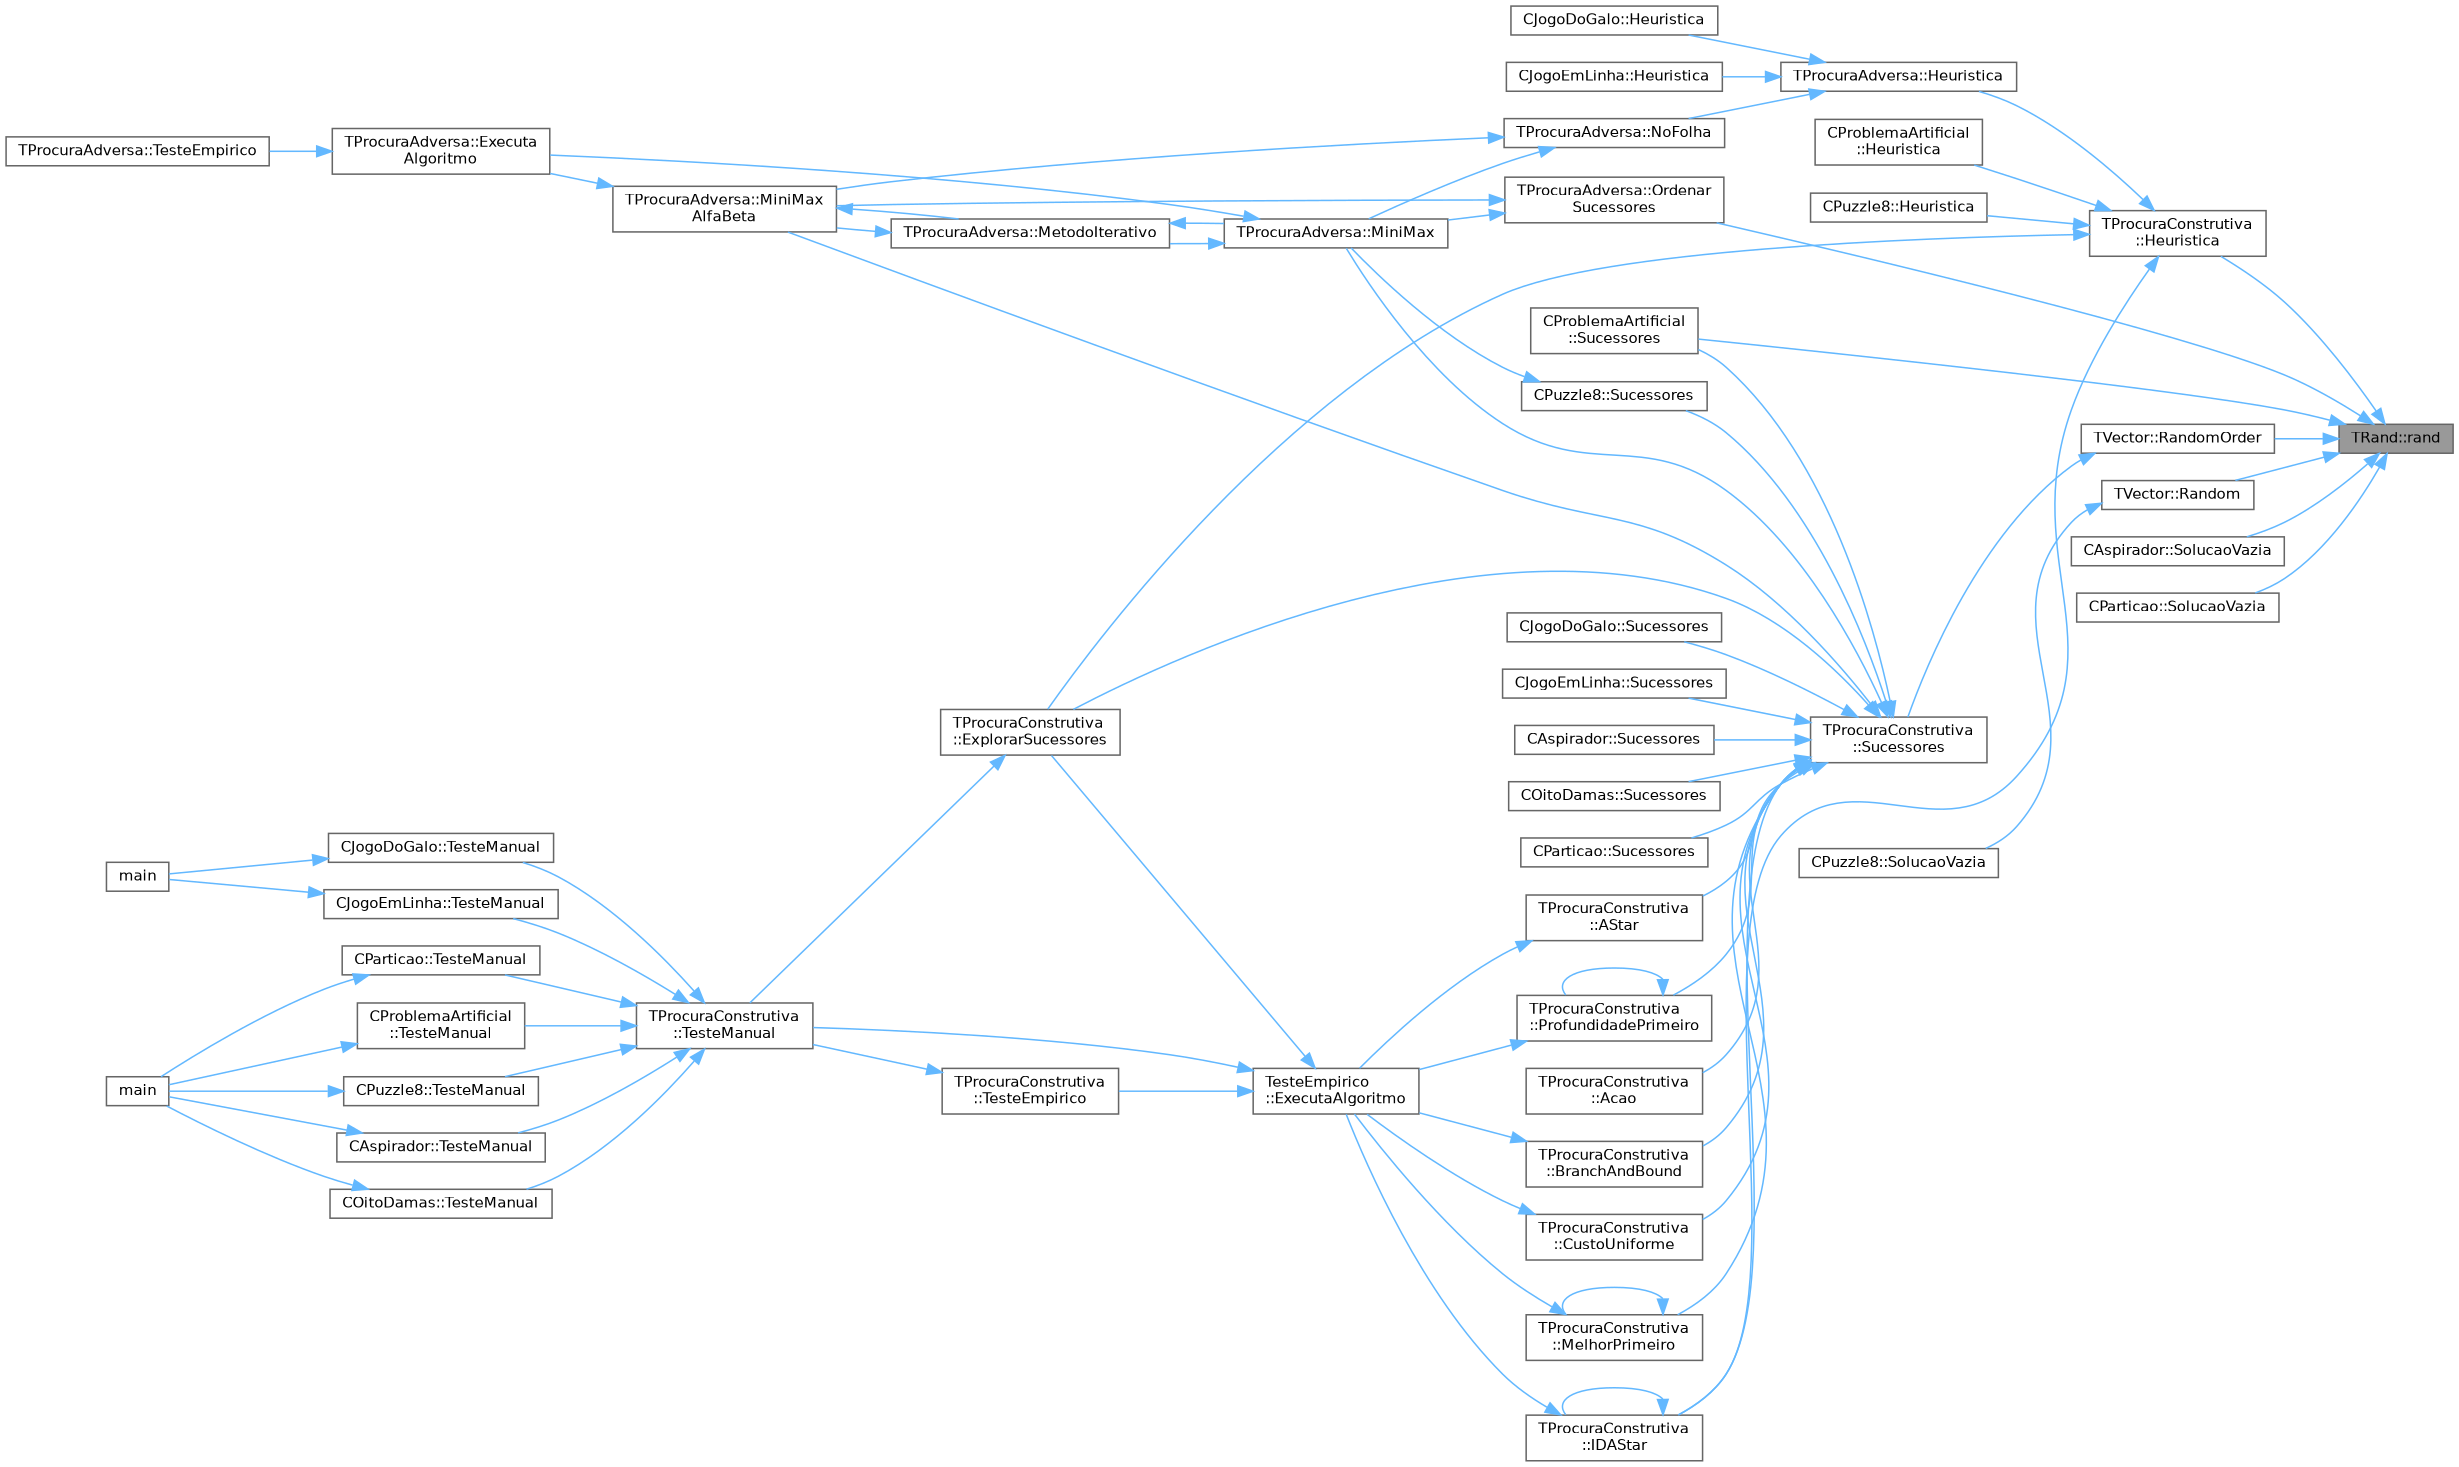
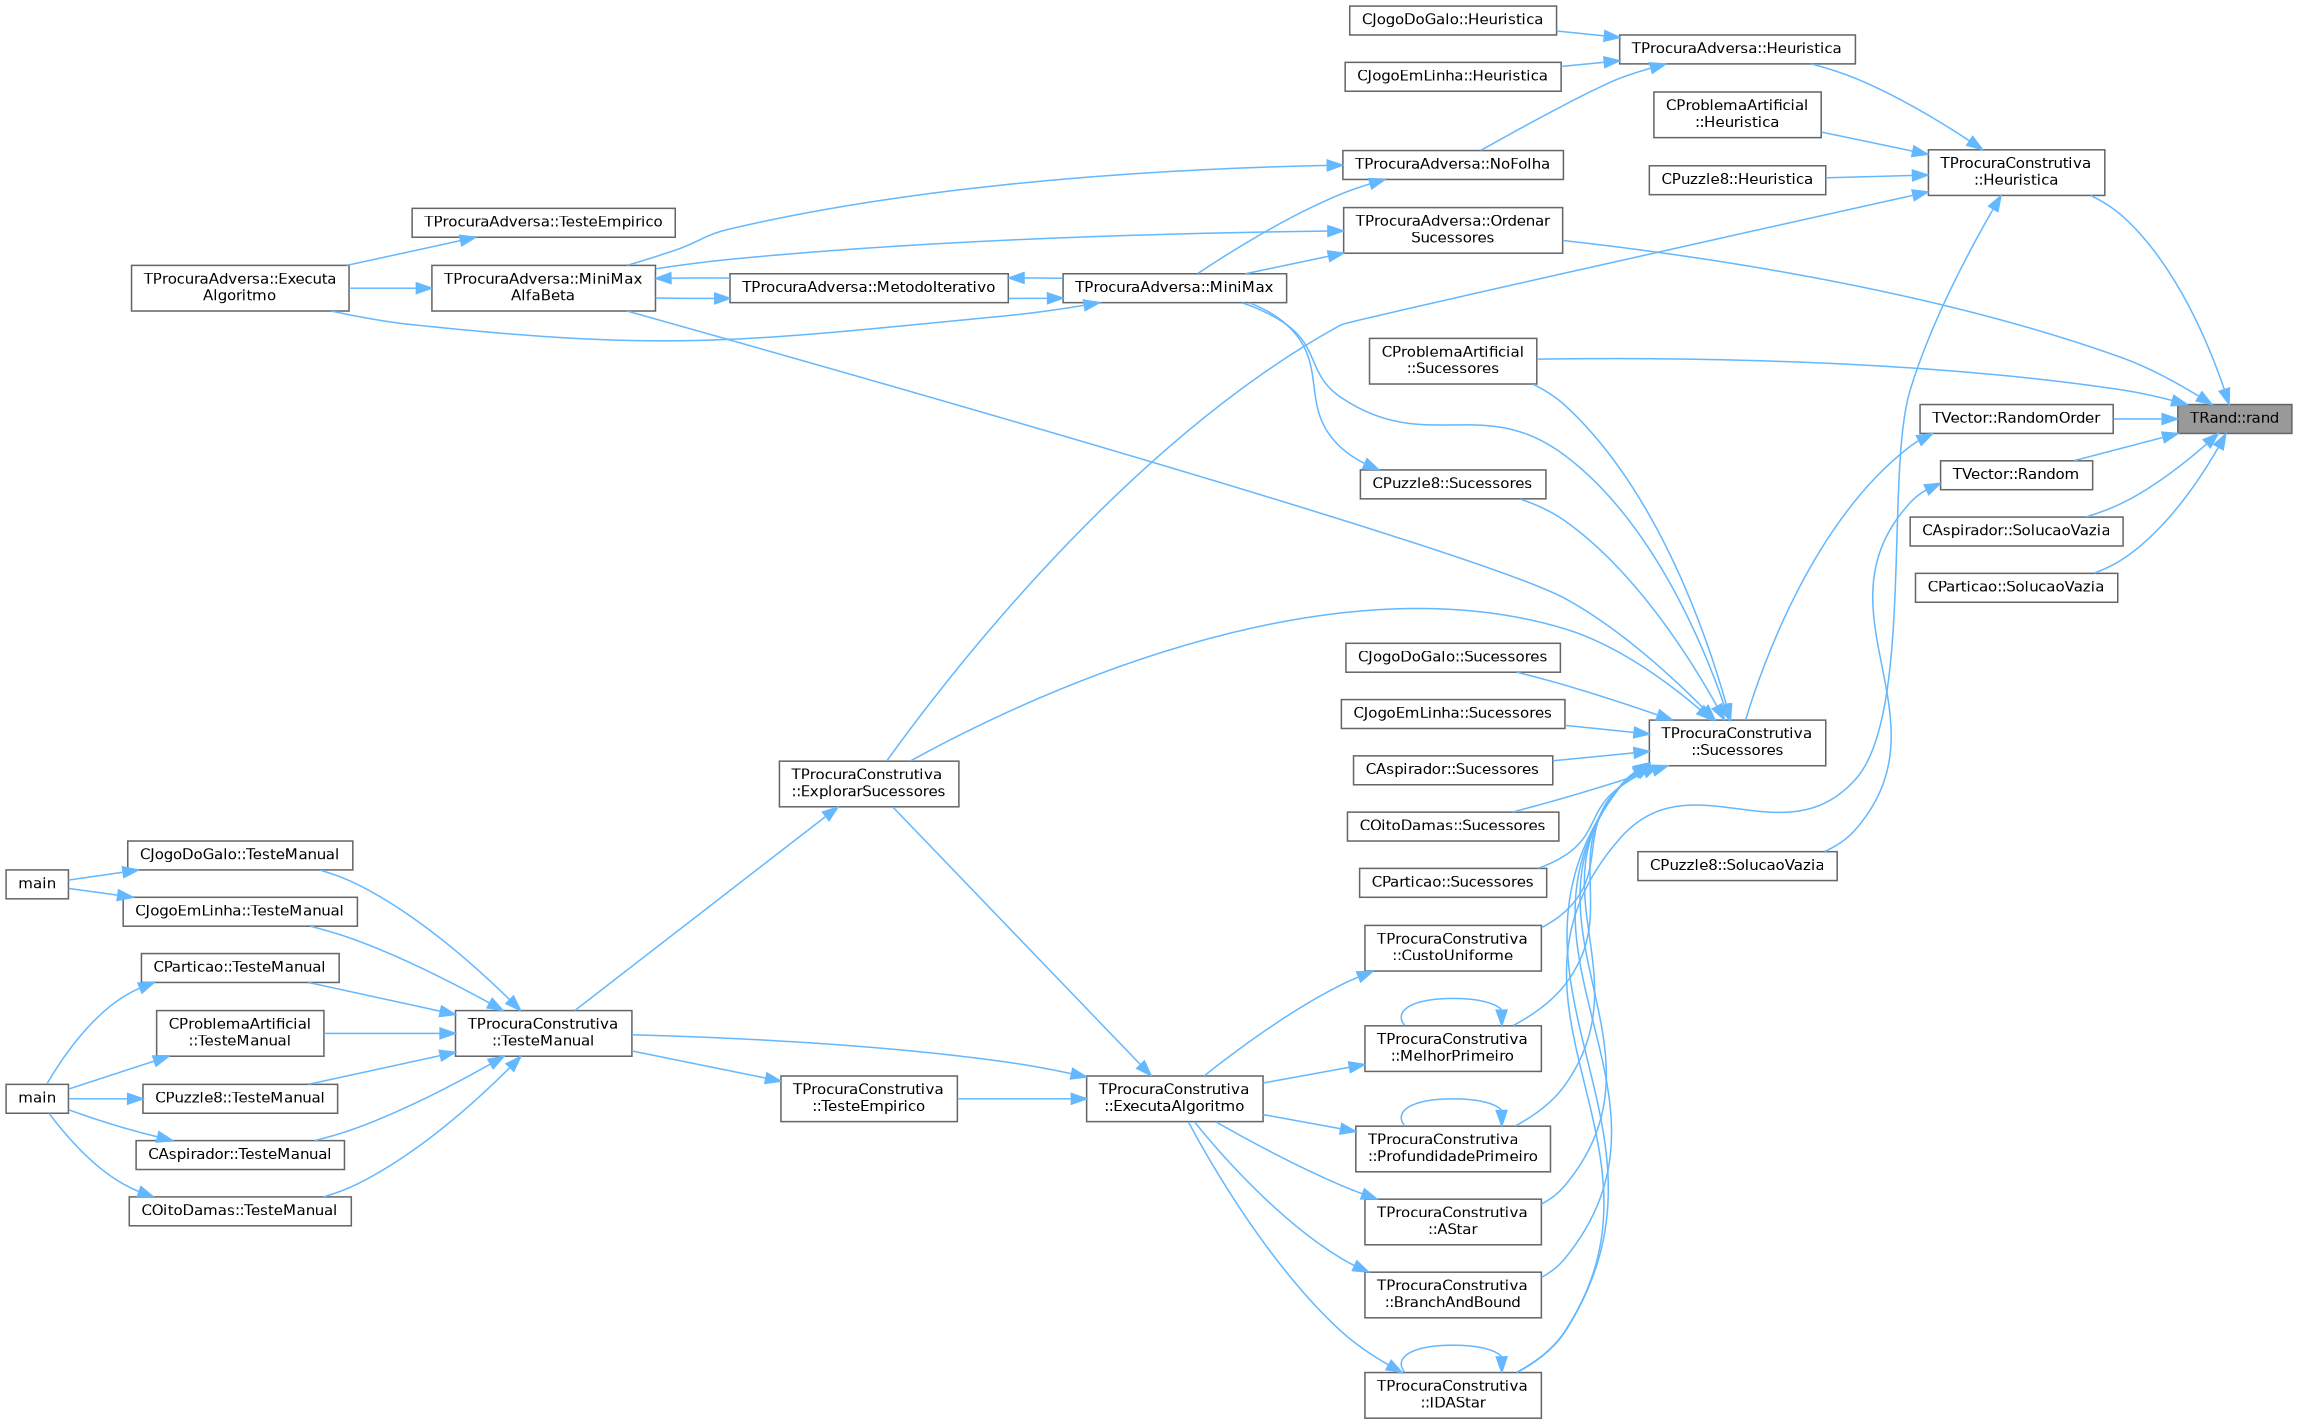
edge "TProcuraAdversa::TesteEmpirico" -> "TProcuraAdversa::Executa Algoritmo": reversed
node "TesteEmpirico ::ExecutaAlgoritmo": label "TesteEmpirico ::ExecutaAlgoritmo" -> "TProcuraConstrutiva ::ExecutaAlgoritmo"
node "TProcuraConstrutiva ::Acao": removed
